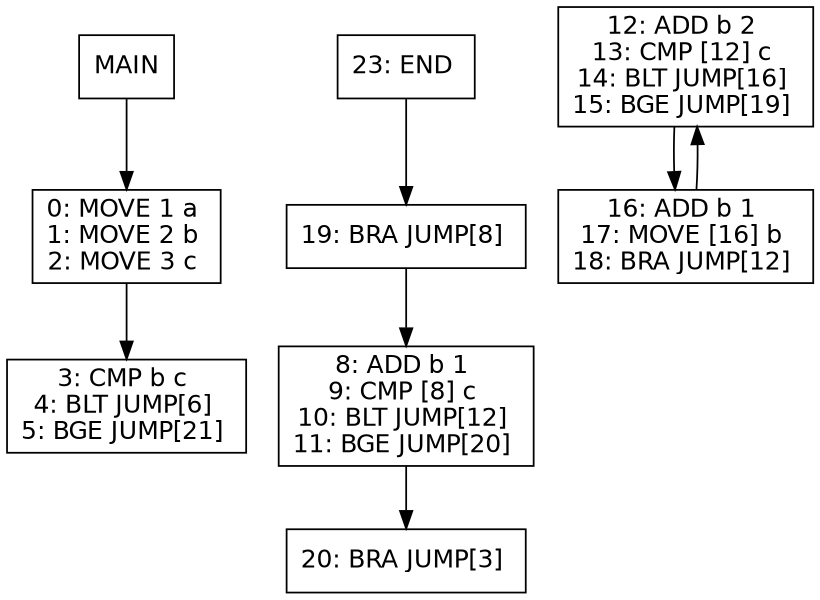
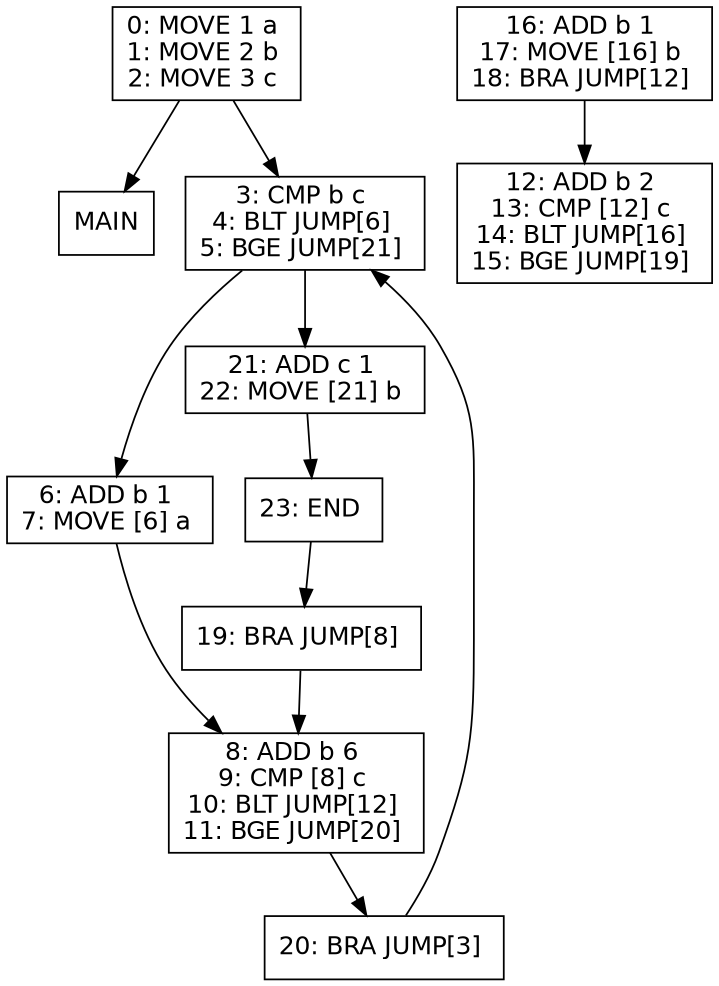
edge "MAIN" -> "0: MOVE 1 a 1: MOVE 2 b 2: MOVE 3 c": reversed
edge "12: ADD b 2 13: CMP [12] c 14: BLT JUMP[16] 15: BGE JUMP[19]" -> "16: ADD b 1 17: MOVE [16] b 18: BRA JUMP[12]": removed
node "21: ADD c 1 22: MOVE [21] b": added
node "8: ADD b 1 9: CMP [8] c 10: BLT JUMP[12] 11: BGE JUMP[20]": label "8: ADD b 1 9: CMP [8] c 10: BLT JUMP[12] 11: BGE JUMP[20]" -> "8: ADD b 6 9: CMP [8] c 10: BLT JUMP[12] 11: BGE JUMP[20]"
node "6: ADD b 1 7: MOVE [6] a": added
edge "20: BRA JUMP[3]" -> "3: CMP b c 4: BLT JUMP[6] 5: BGE JUMP[21]": added
